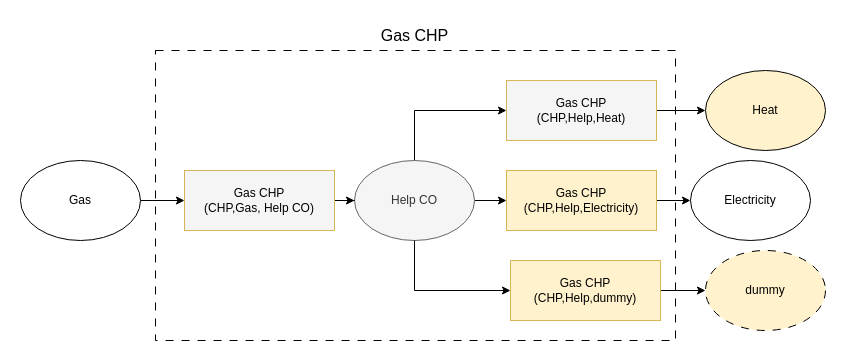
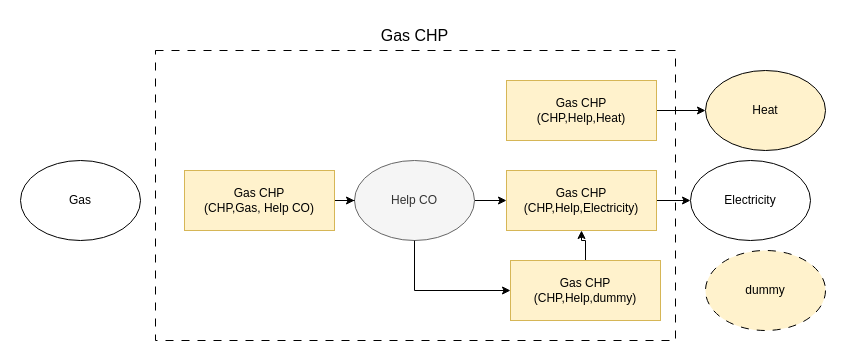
edge "Help CO" -> "Gas CHP(CHP,Help,Heat)": removed
node "Gas CHP(CHP,Help,Heat)": fillcolor #f5f5f5 -> #fff2cc
edge "Gas" -> "Gas CHP (CHP,Gas, Help CO)": removed
node "Gas CHP (CHP,Gas, Help CO)": fillcolor #f5f5f5 -> #fff2cc
edge "Gas CHP(CHP,Help,dummy)" -> "dummy": now "Gas CHP(CHP,Help,dummy)" -> "Gas CHP(CHP,Help,Electricity)"
